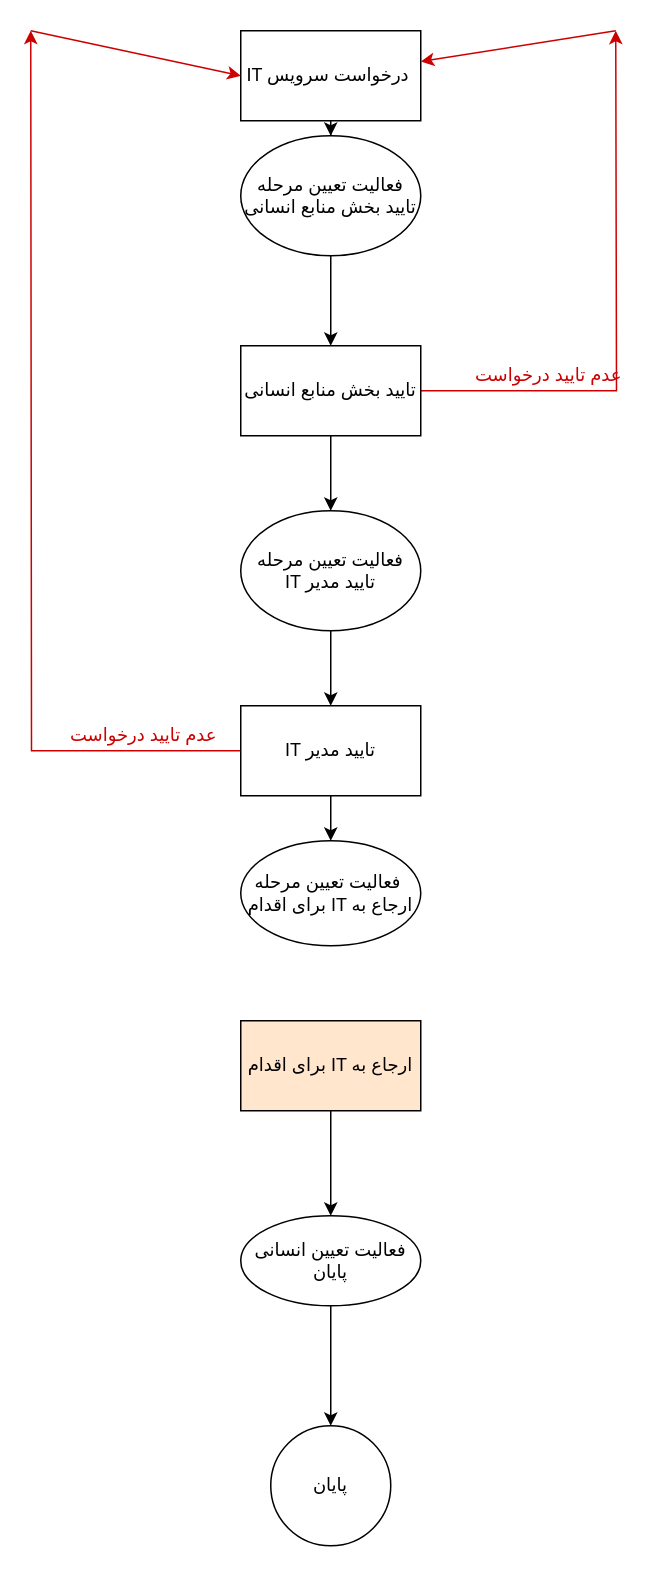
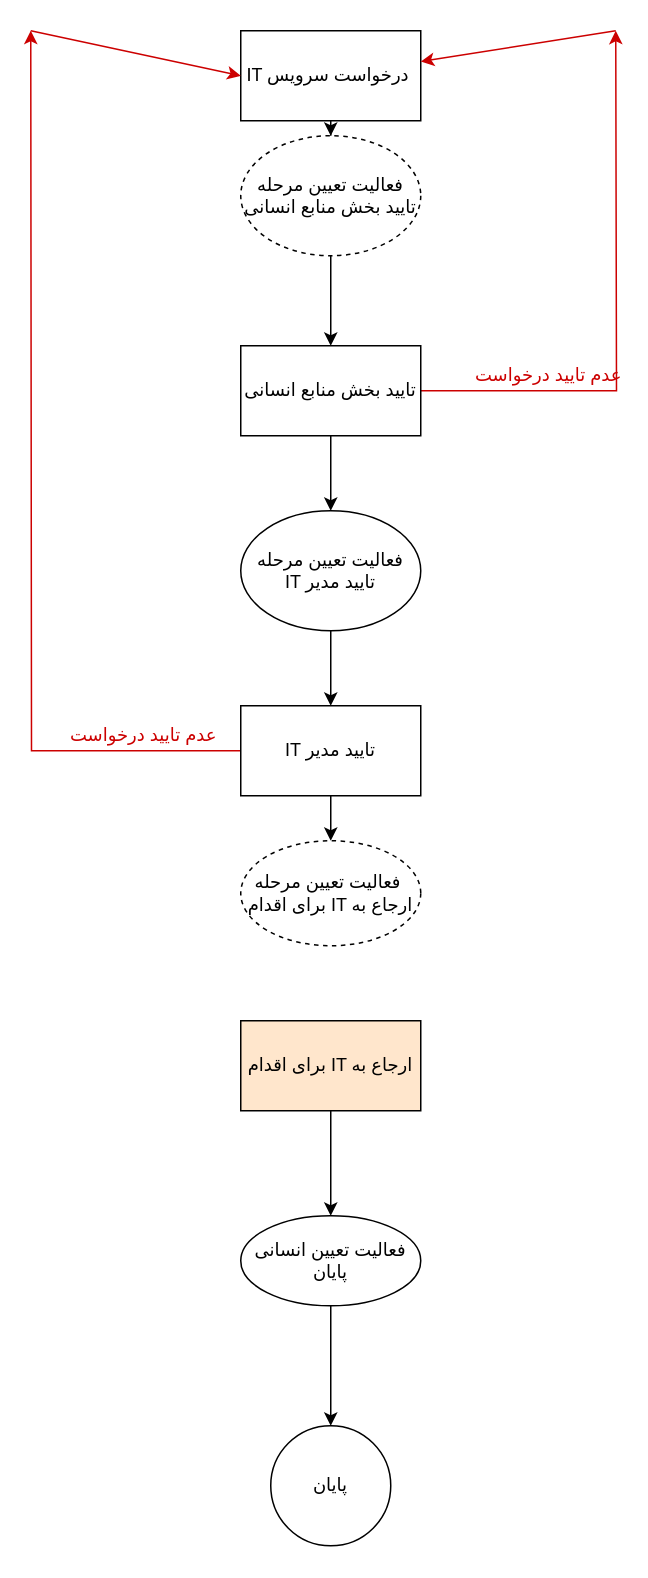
node "فعالیت تعیین مرحله تایید بخش منابع انسانی": style solid -> dashed
node "فعالیت تعیین مرحله برای اقدام IT ارجاع به": style solid -> dashed
